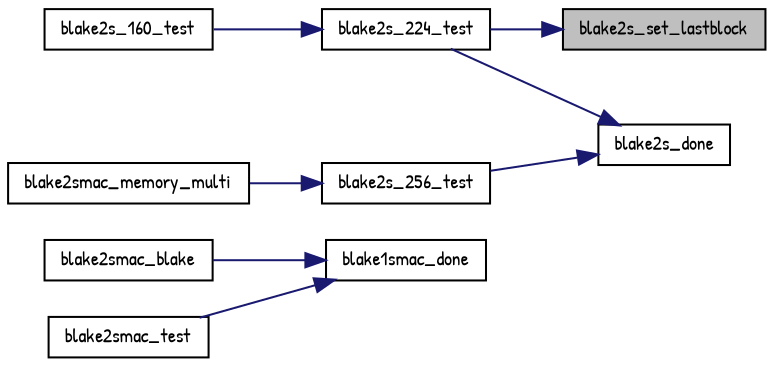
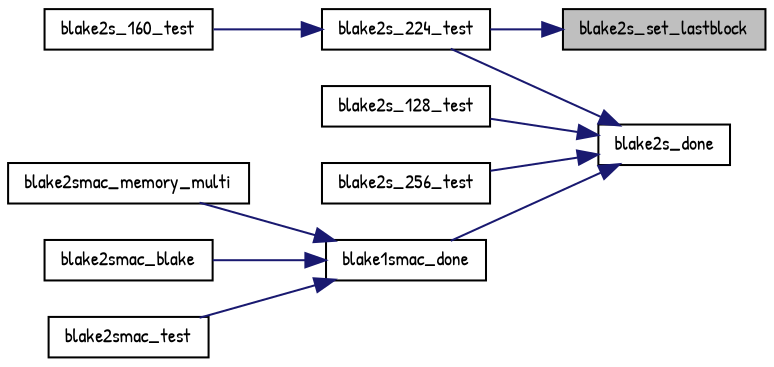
node "blake2s_128_test": added
edge "blake2smac_memory_multi" -> "blake2s_256_test": now "blake2smac_memory_multi" -> "blake1smac_done"
edge "blake1smac_done" -> "blake2s_done": added
